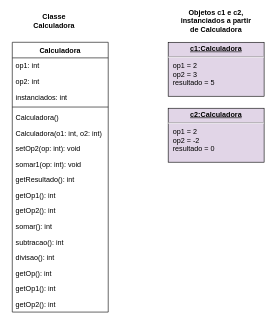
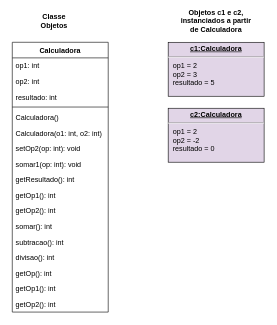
node "Classe Calculadora": label "Classe Calculadora" -> "Classe Objetos"
node "instanciados: int": label "instanciados: int" -> "resultado: int"
